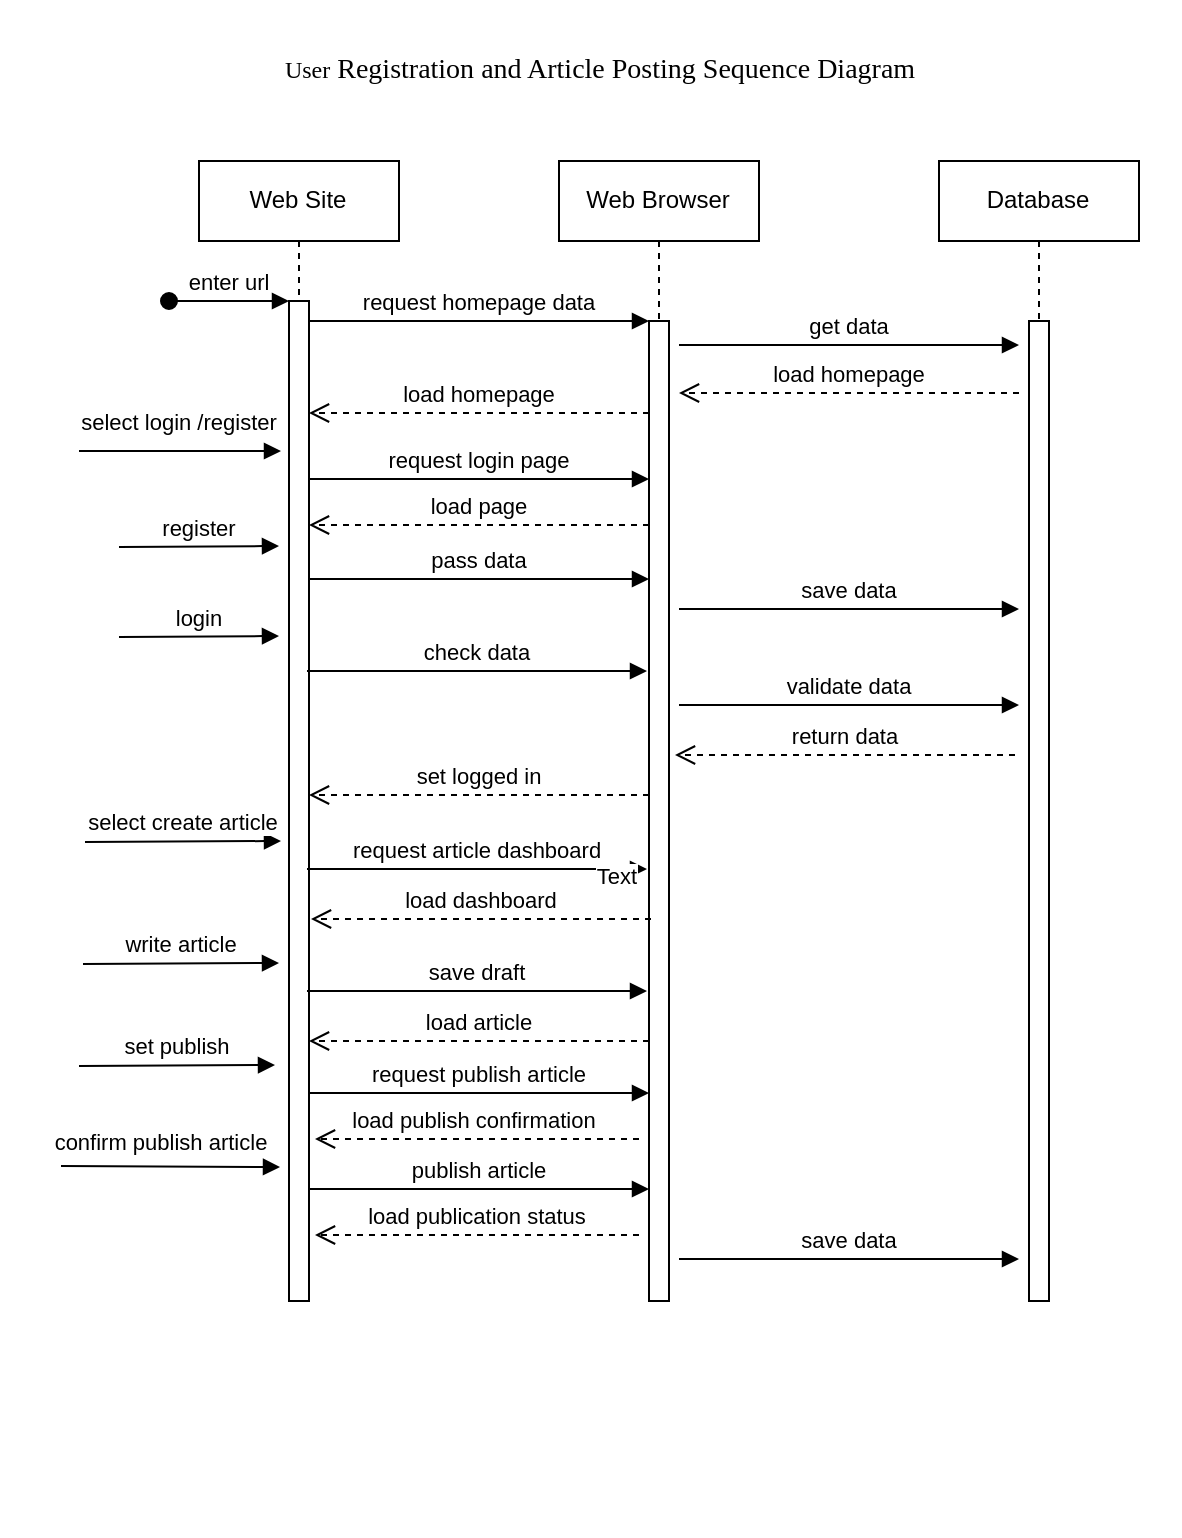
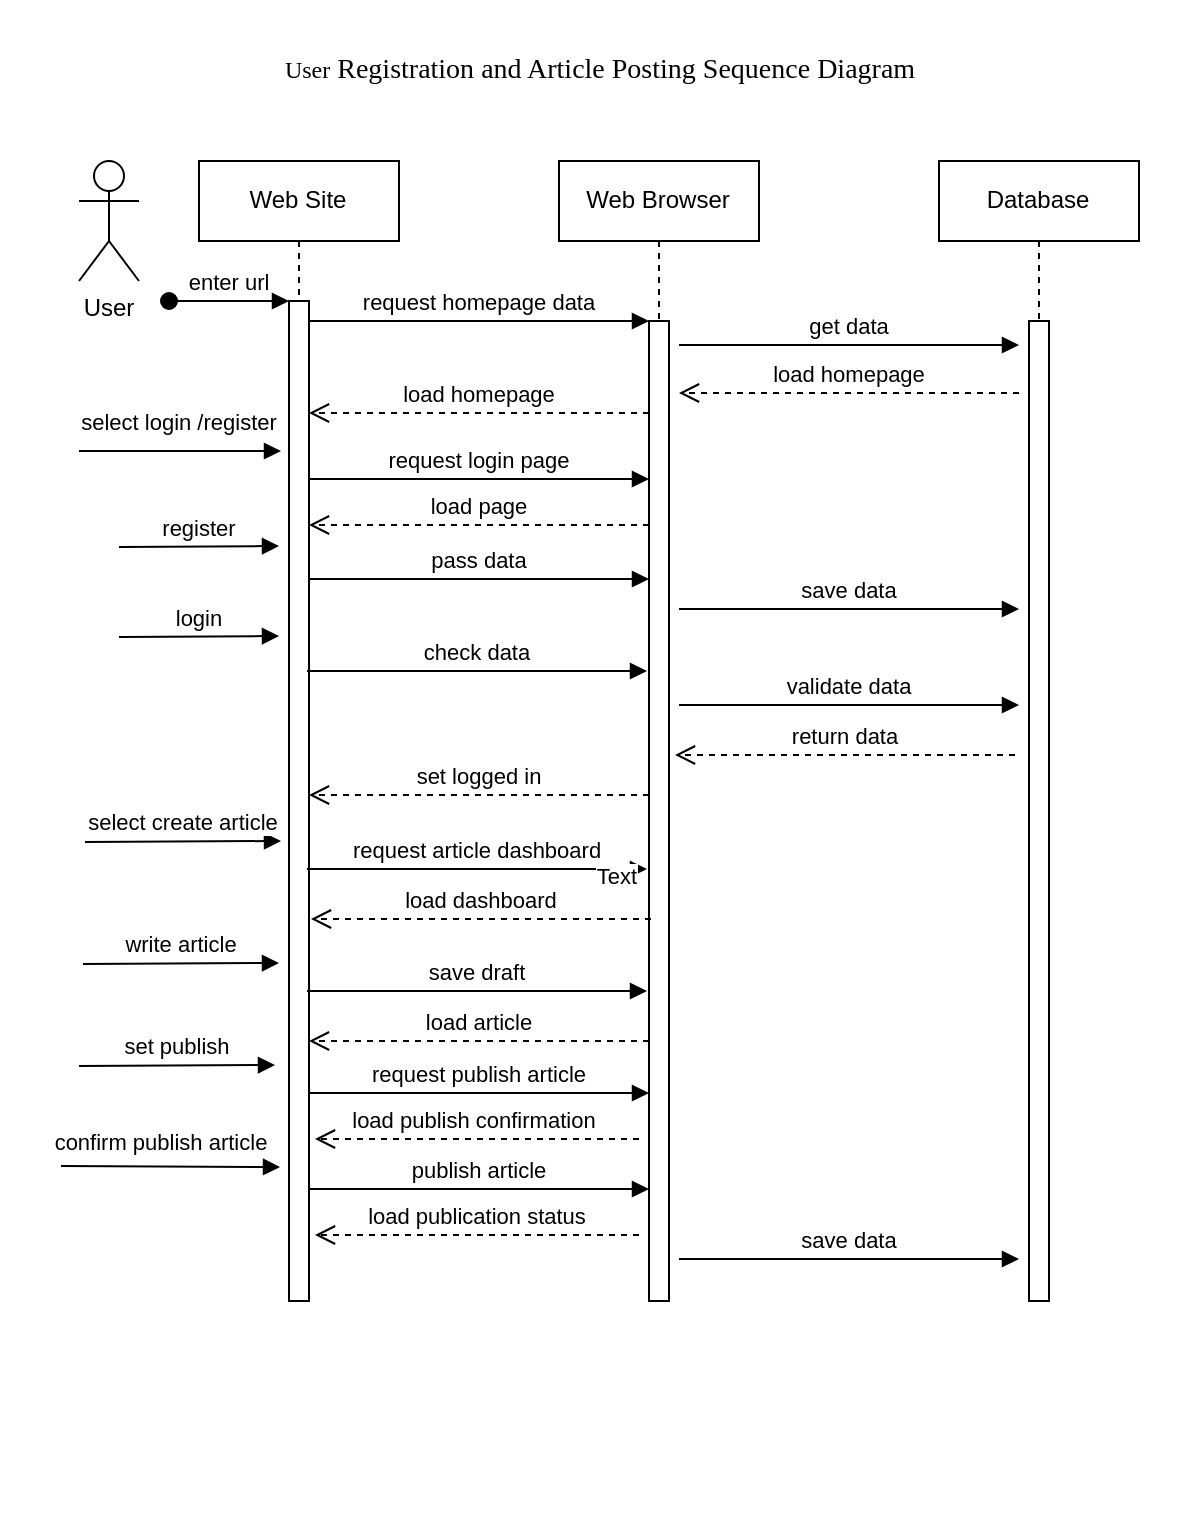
node "User": added
